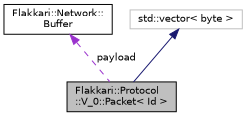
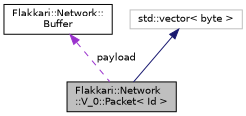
node "Flakkari::Protocol ::V_0::Packet< Id >": label "Flakkari::Protocol ::V_0::Packet< Id >" -> "Flakkari::Network ::V_0::Packet< Id >"
